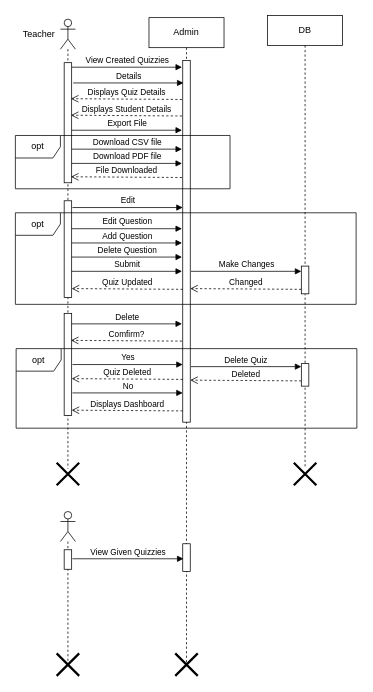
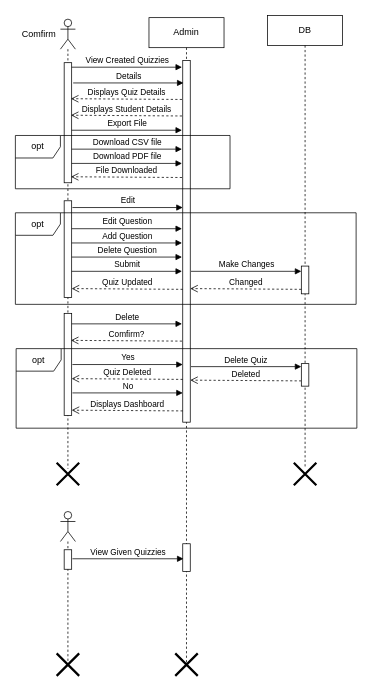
node "Teacher": label "Teacher" -> "Comfirm"
